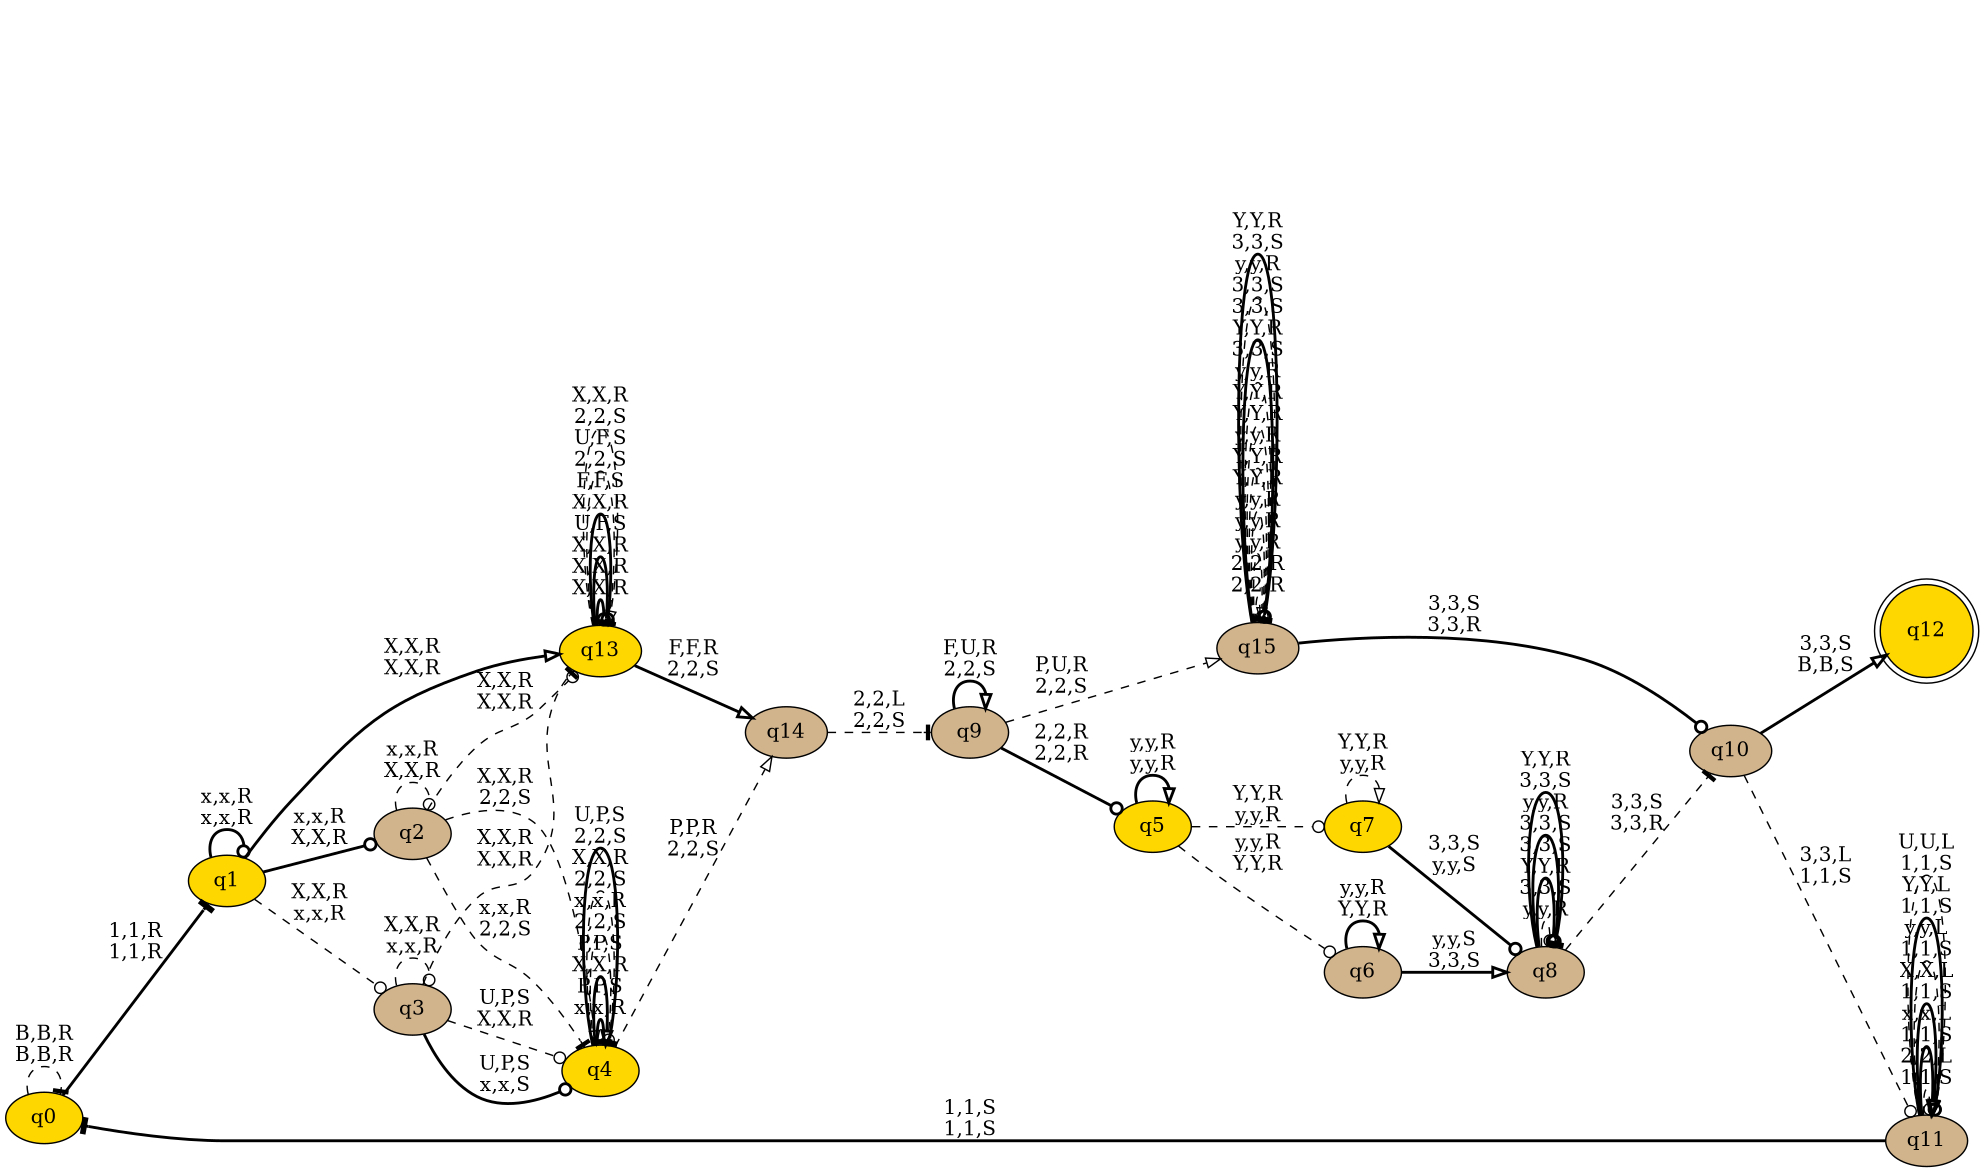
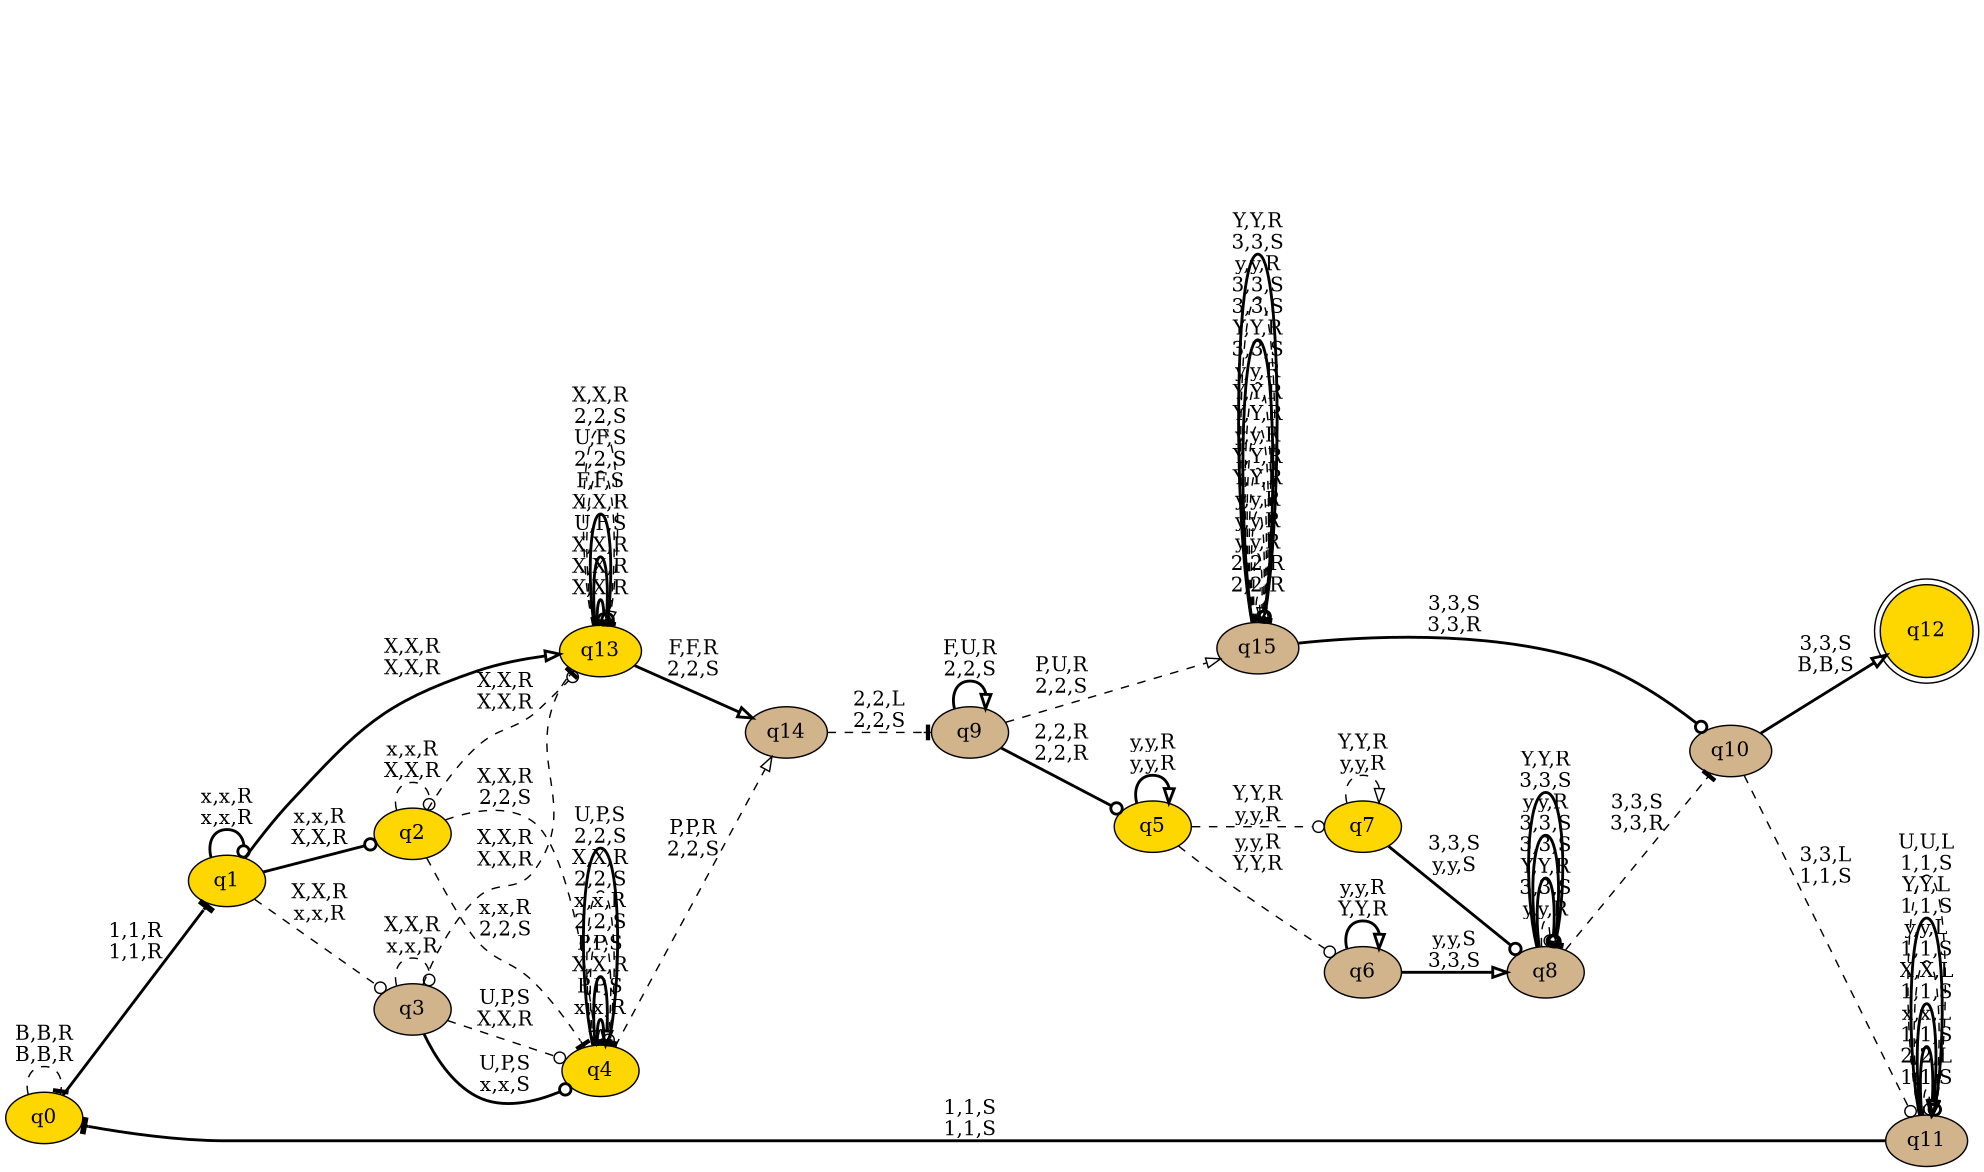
node "q2": fillcolor tan -> gold
